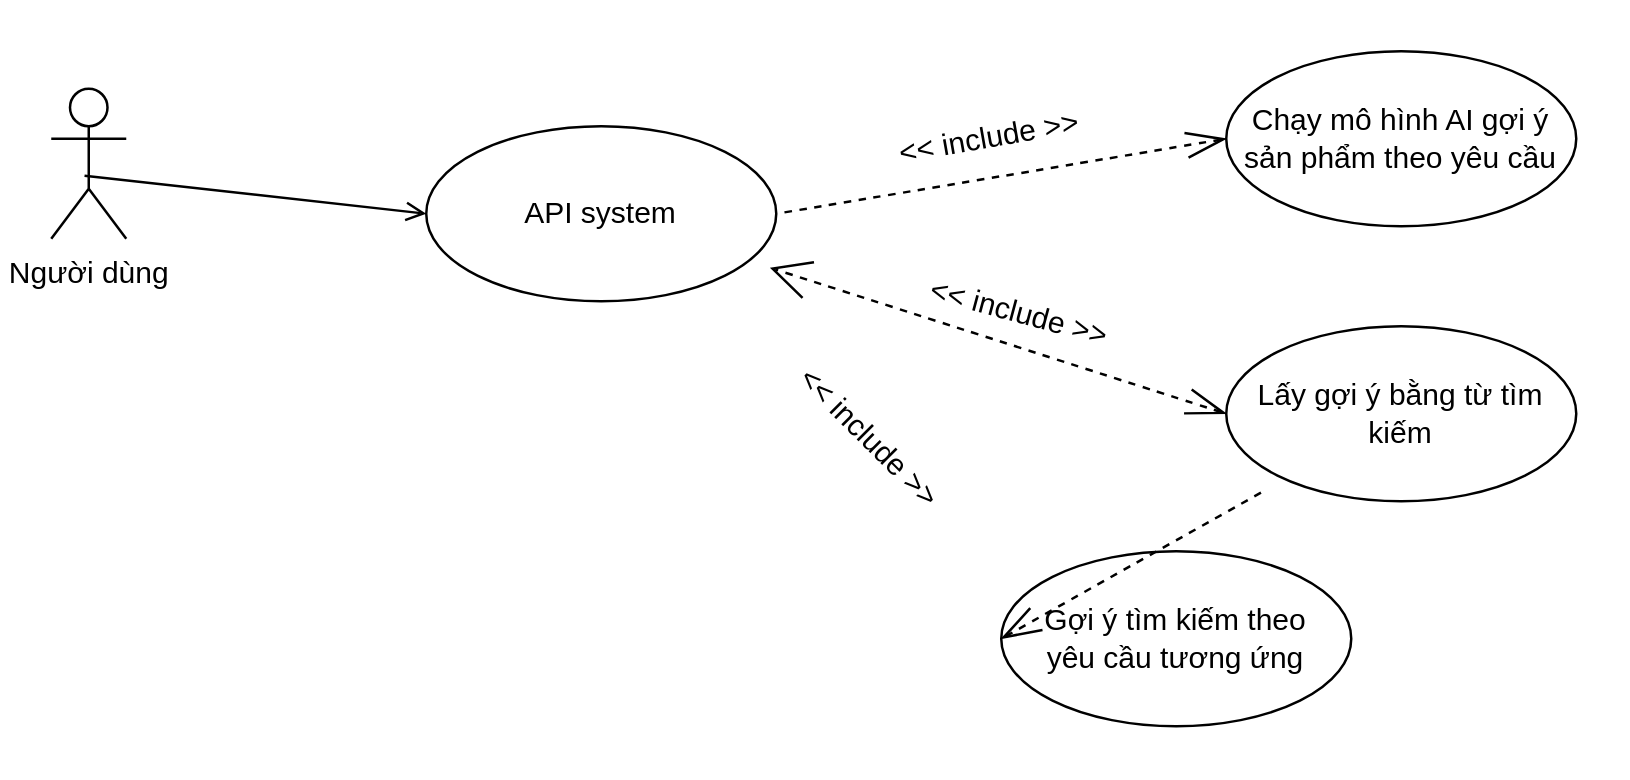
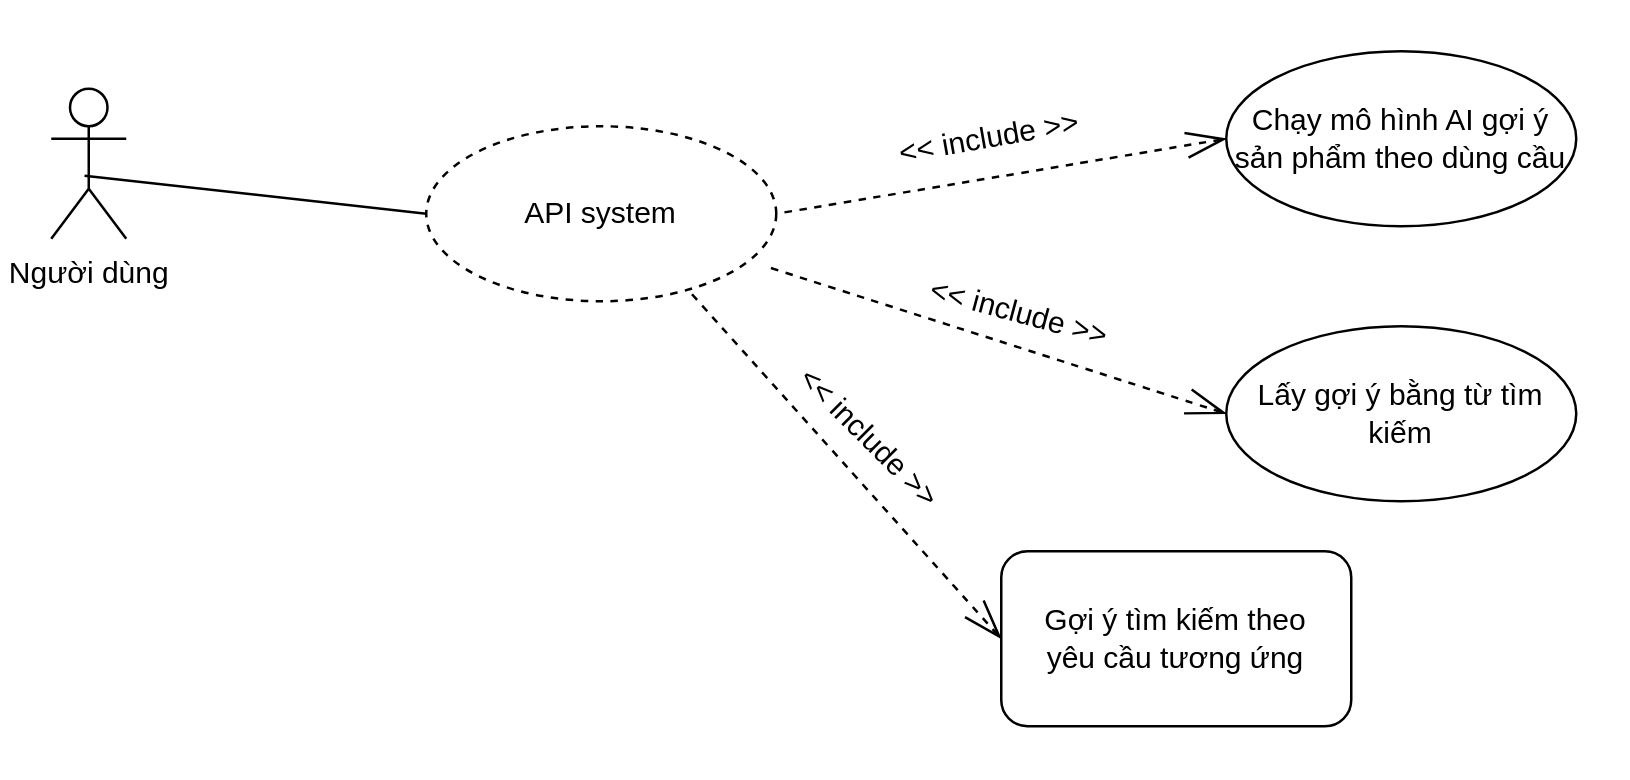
node "Chạy mô hình AI gợi ý sản phẩm theo yêu cầu": label "Chạy mô hình AI gợi ý sản phẩm theo yêu cầu" -> "Chạy mô hình AI gợi ý sản phẩm theo dùng cầu"
edge "Người dùng" -> "API system": arrowhead open -> none
node "API system": style solid -> dashed
edge "API system" -- "Lấy gợi ý bằng từ tìm kiếm": arrowhead open -> none
edge "Lấy gợi ý bằng từ tìm kiếm" -> "Gợi ý tìm kiếm theo yêu cầu tương ứng": now "API system" -> "Gợi ý tìm kiếm theo yêu cầu tương ứng"
node "Gợi ý tìm kiếm theo yêu cầu tương ứng": shape ellipse -> rounded rectangle
